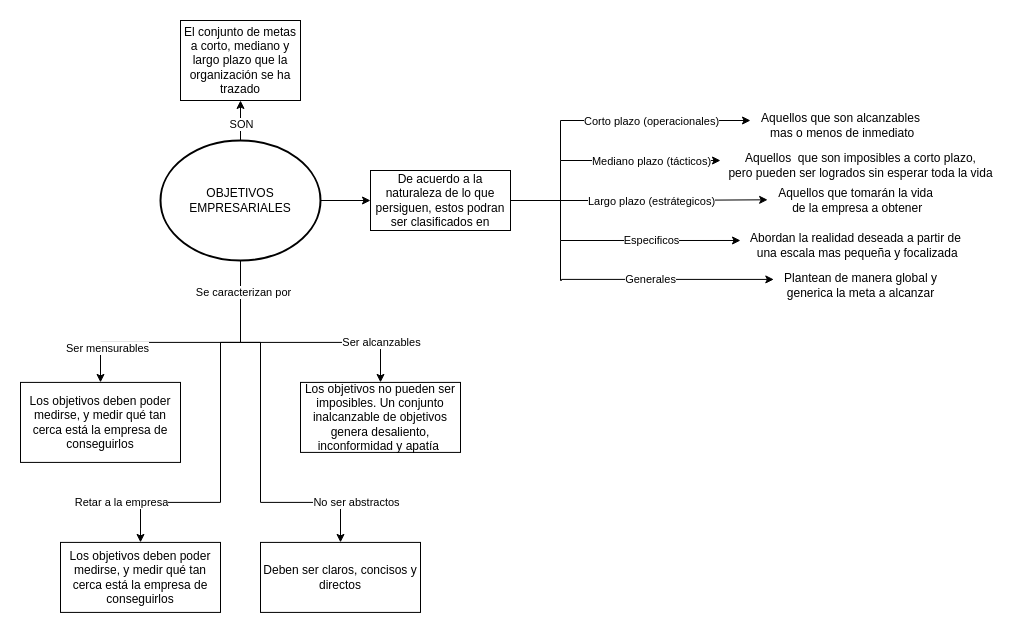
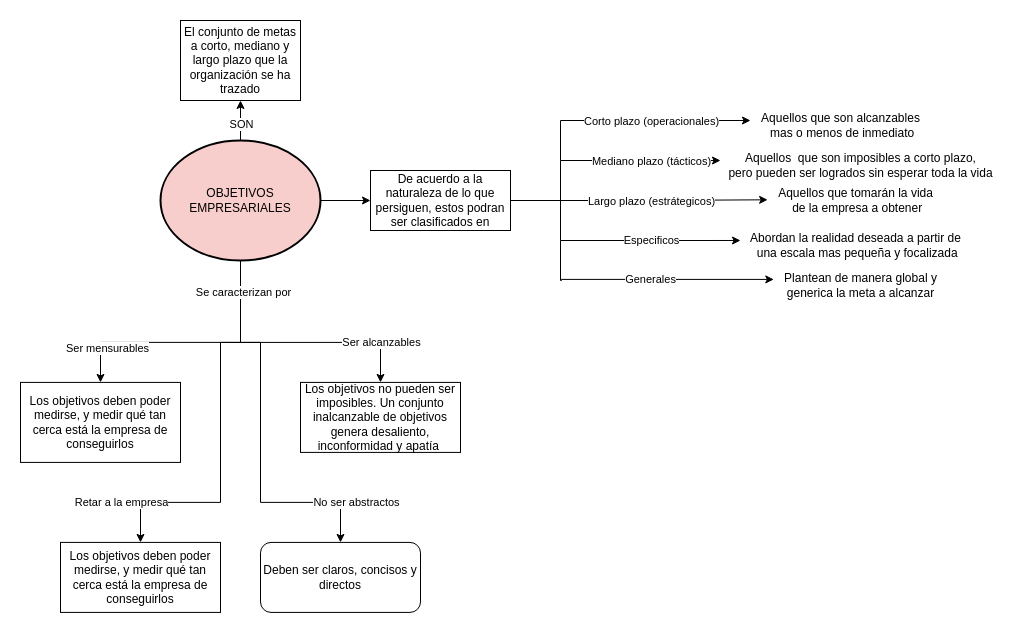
node "OBJETIVOS EMPRESARIALES": fillcolor #ffffff -> #f8cecc
node "Deben ser claros, concisos y directos": shape rectangle -> rounded rectangle
